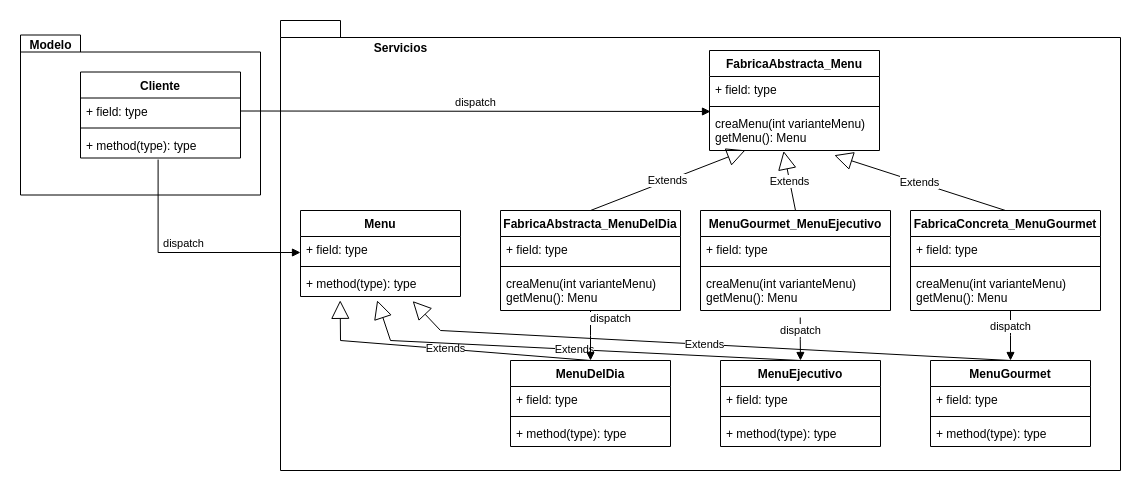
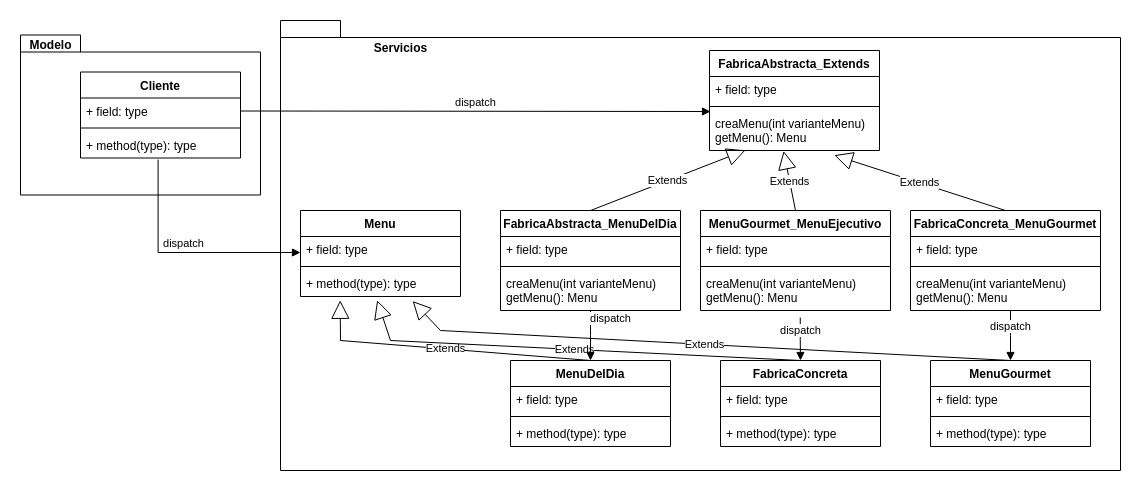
node "FabricaAbstracta_Menu": label "FabricaAbstracta_Menu" -> "FabricaAbstracta_Extends"
node "MenuEjecutivo": label "MenuEjecutivo" -> "FabricaConcreta"
